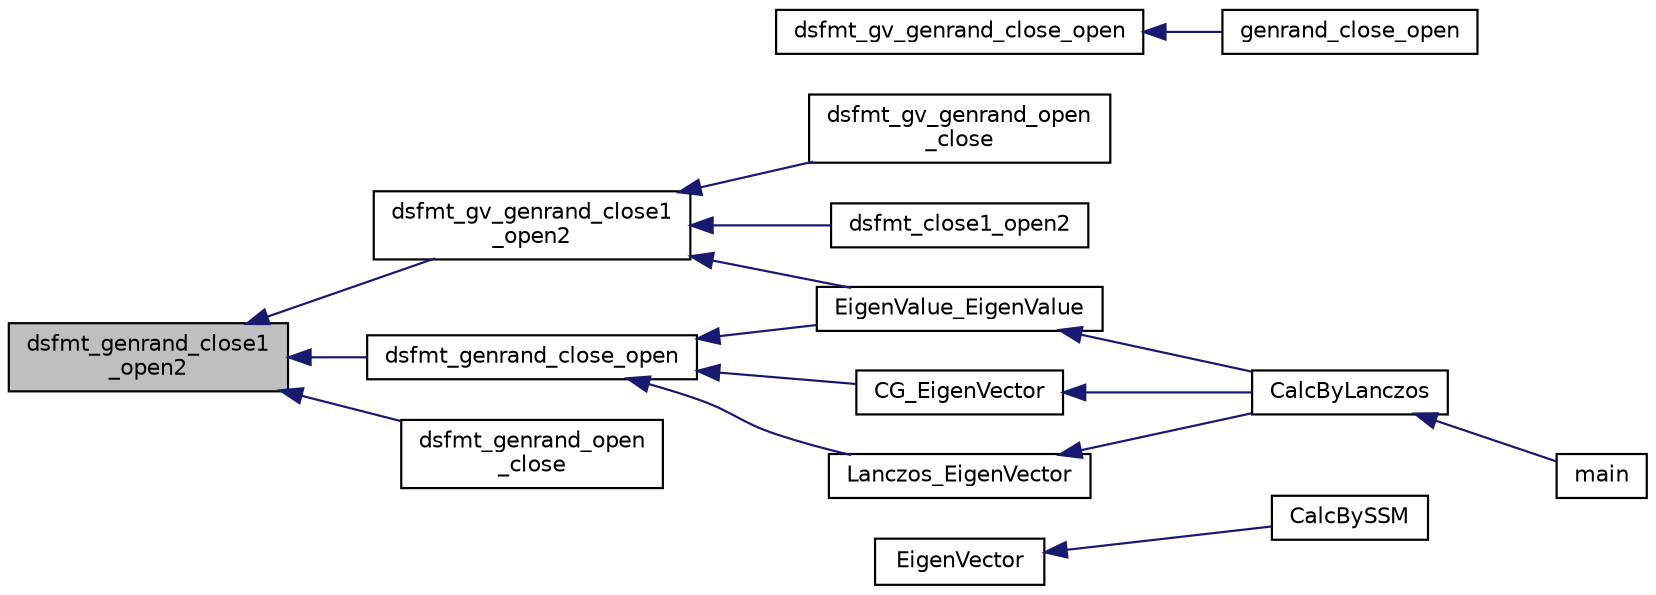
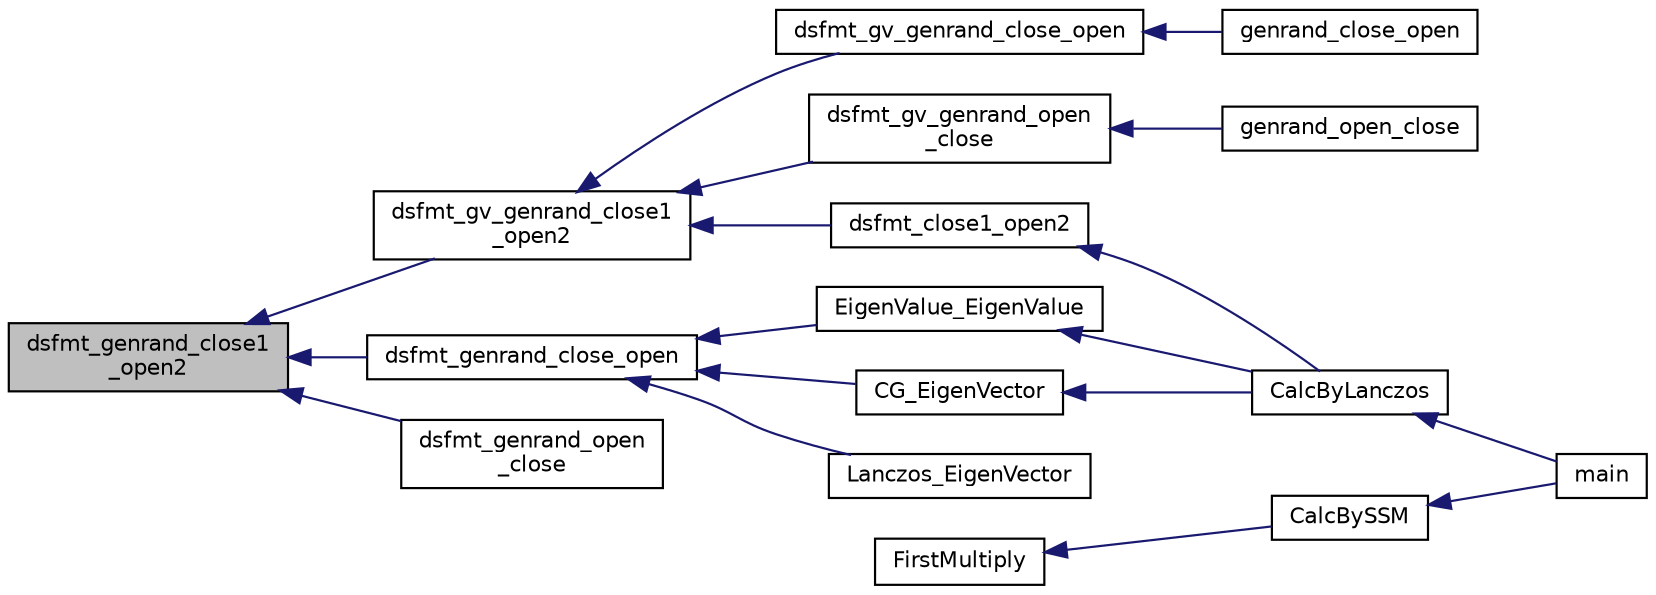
node "genrand_open_close": added
edge "EigenValue_EigenValue" -> "dsfmt_gv_genrand_close1 _open2": now "dsfmt_gv_genrand_close_open" -> "dsfmt_gv_genrand_close1 _open2"
edge "CalcByLanczos" -> "Lanczos_EigenVector": now "CalcByLanczos" -> "dsfmt_close1_open2"
edge "main" -> "CalcBySSM": added
node "EigenVector": label "EigenVector" -> "FirstMultiply"
